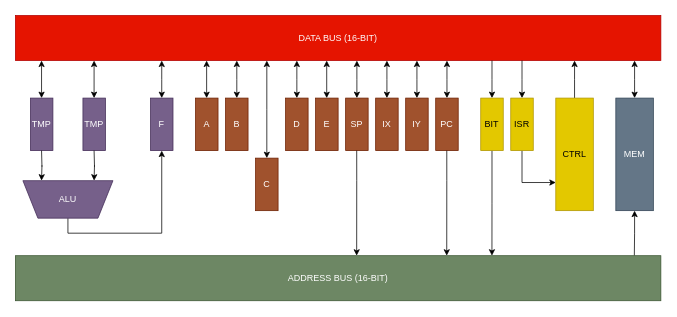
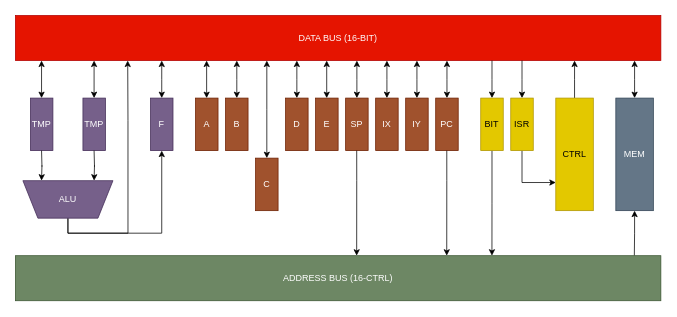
edge "ALU" -> "DATA BUS (16-BIT)": added
node "ADDRESS BUS (16-BIT)": label "ADDRESS BUS (16-BIT)" -> "ADDRESS BUS (16-CTRL)"
